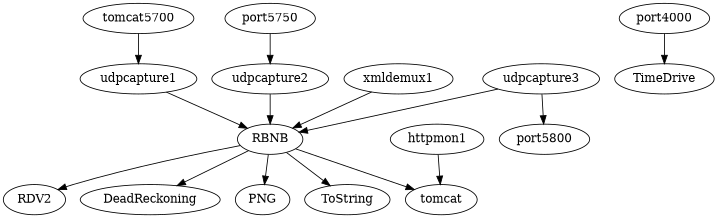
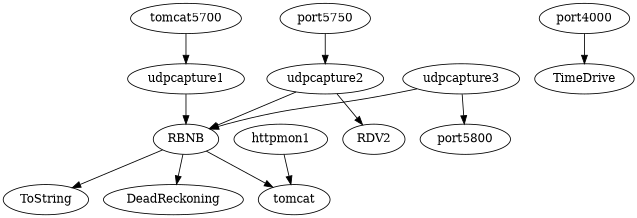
node "xmldemux1": removed
edge "RBNB" -> "RDV2": now "udpcapture2" -> "RDV2"
node "PNG": removed
